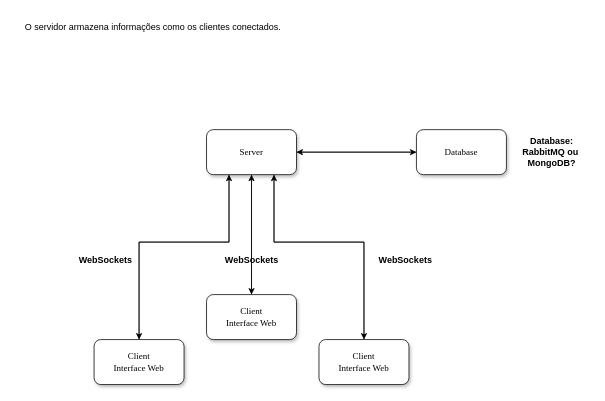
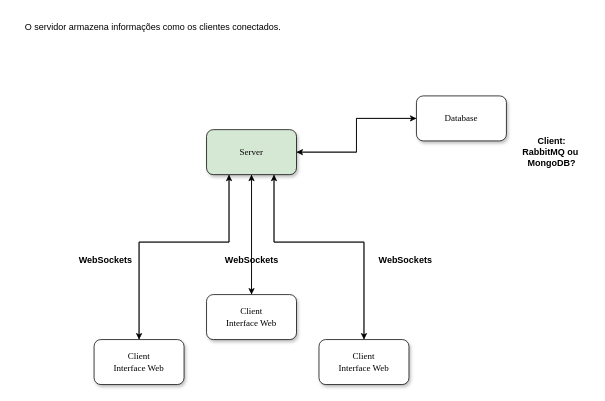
node "Server": fillcolor #ffffff -> #d5e8d4
node "Database": moved (462, 152) -> (462, 118)
node "Database: RabbitMQ ou MongoDB?": label "Database: RabbitMQ ou MongoDB?" -> "Client: RabbitMQ ou MongoDB?"
